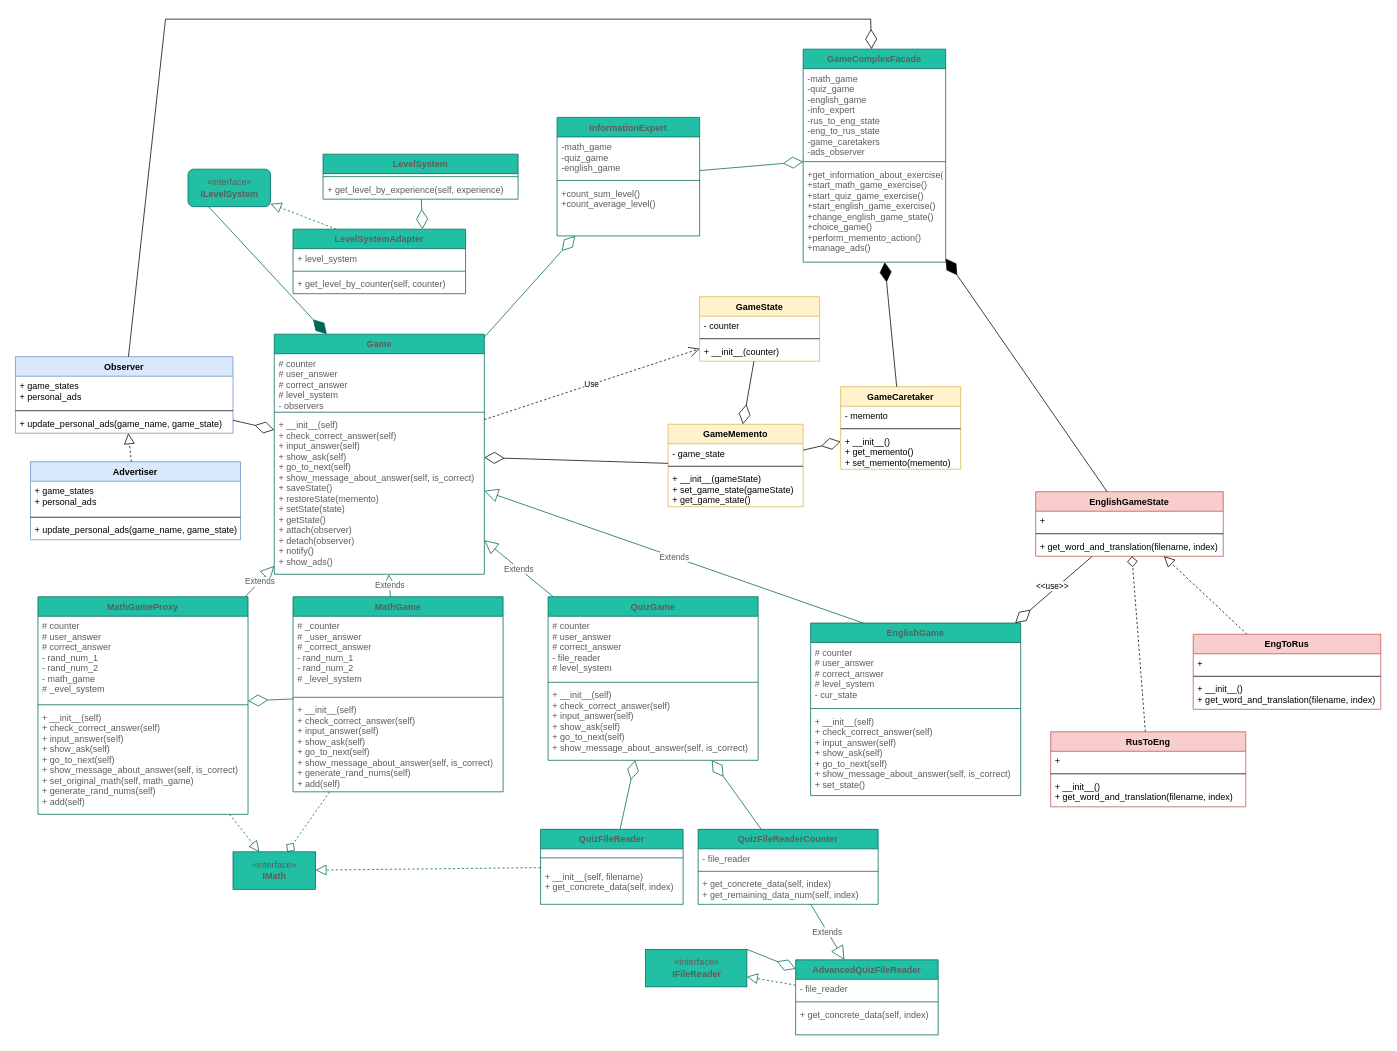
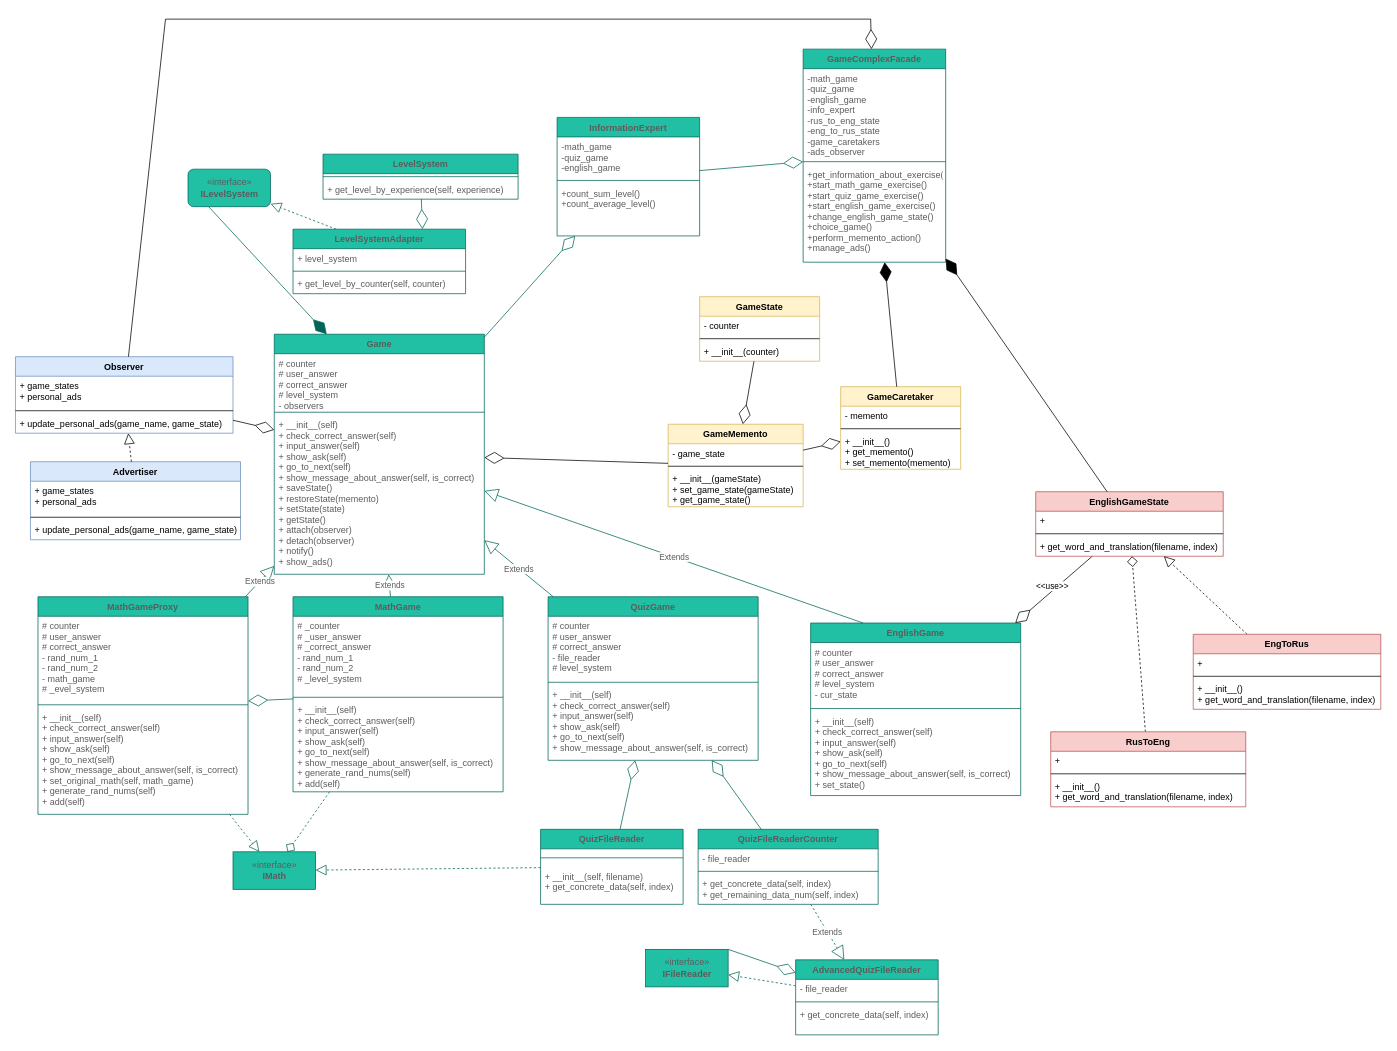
edge "Game" -> "GameState": removed, label "Use"
edge "QuizFileReaderCounter" -> "AdvancedQuizFileReader": style solid -> dashed
node "«interface» IFileReader": size 101x38 -> 83x38
